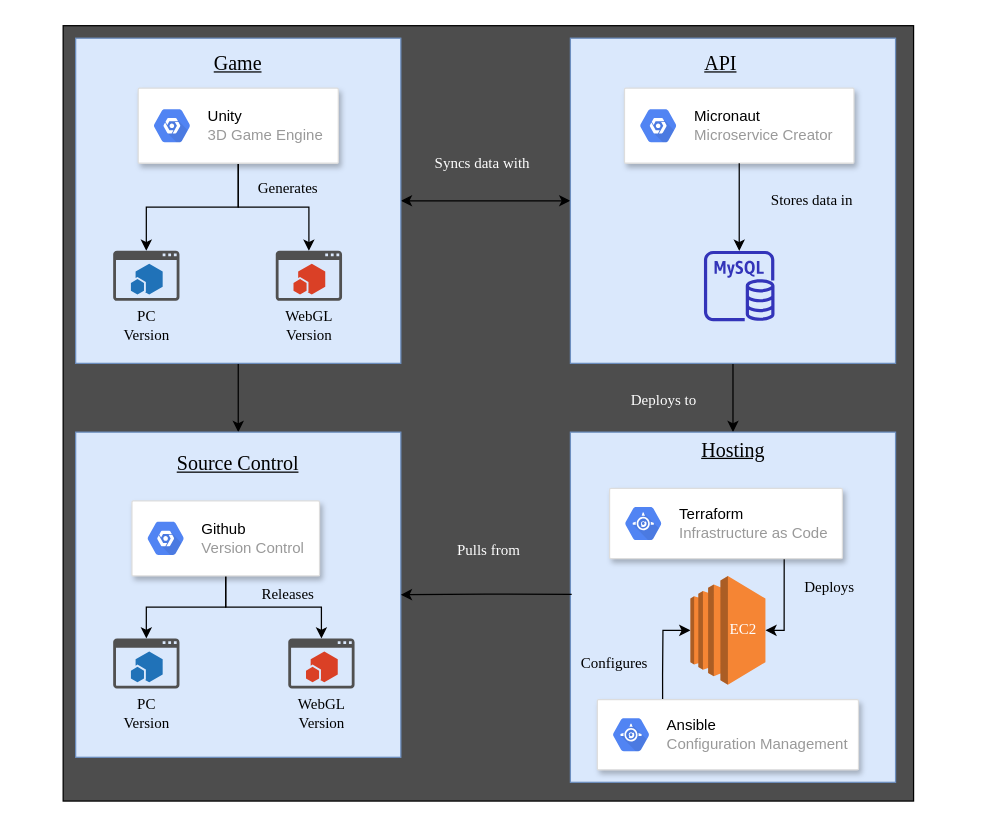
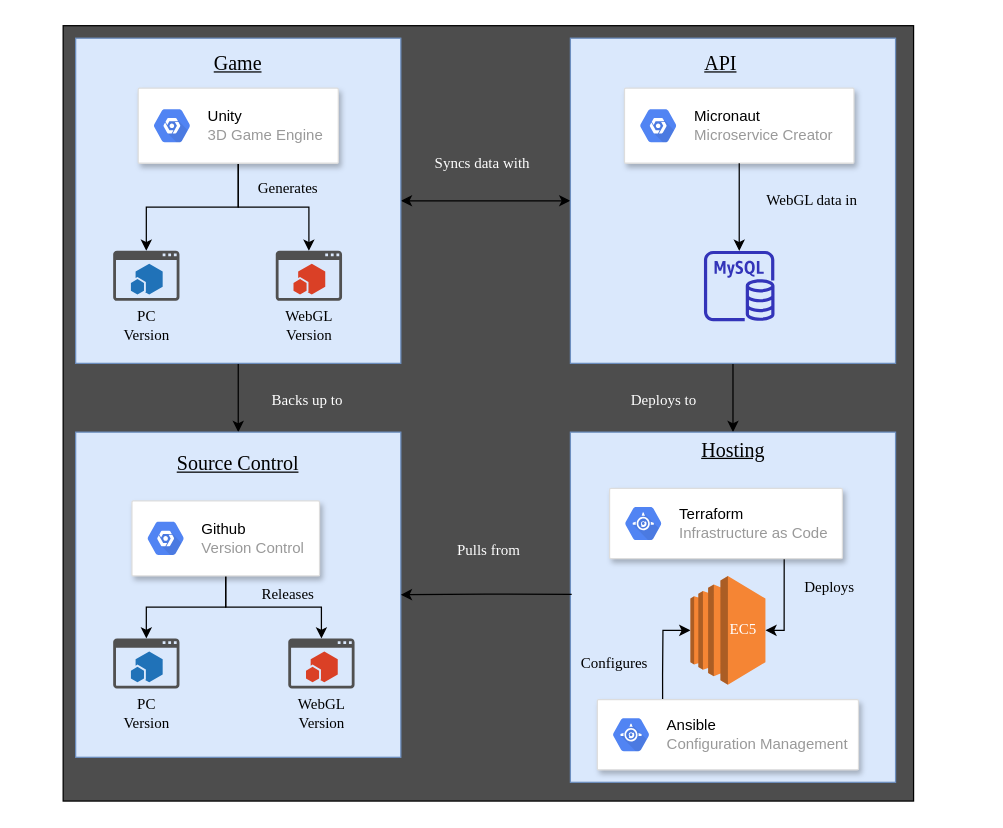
node "Stores data in": label "Stores data in" -> "WebGL data in"
node "Backs up to": added
node "EC2": label "EC2" -> "EC5"
